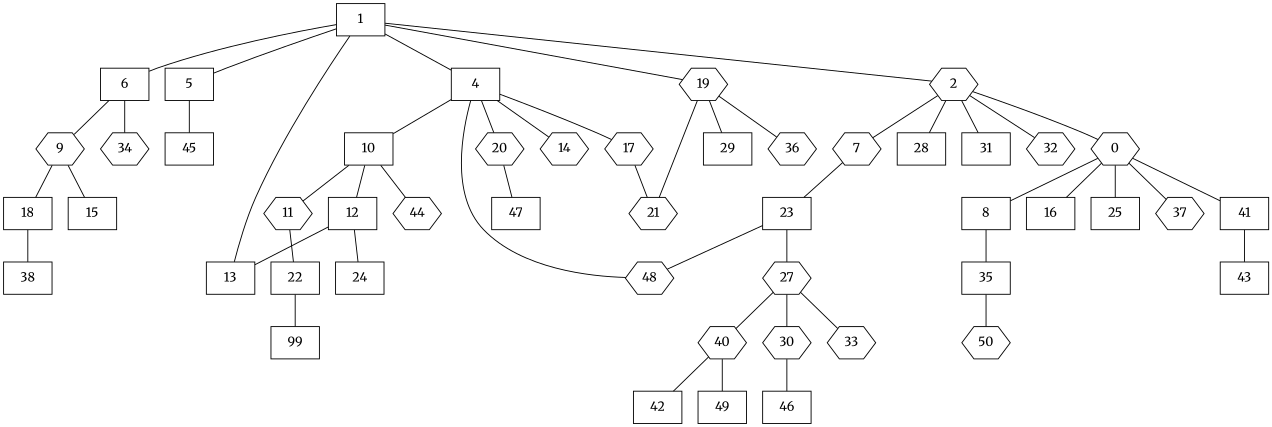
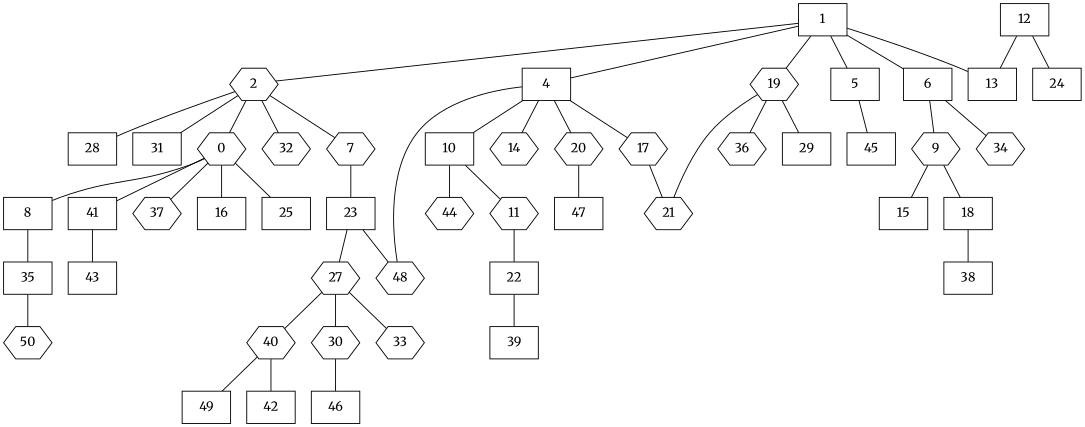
edge "10" -- "12": removed
node "99": label "99" -> "39"
